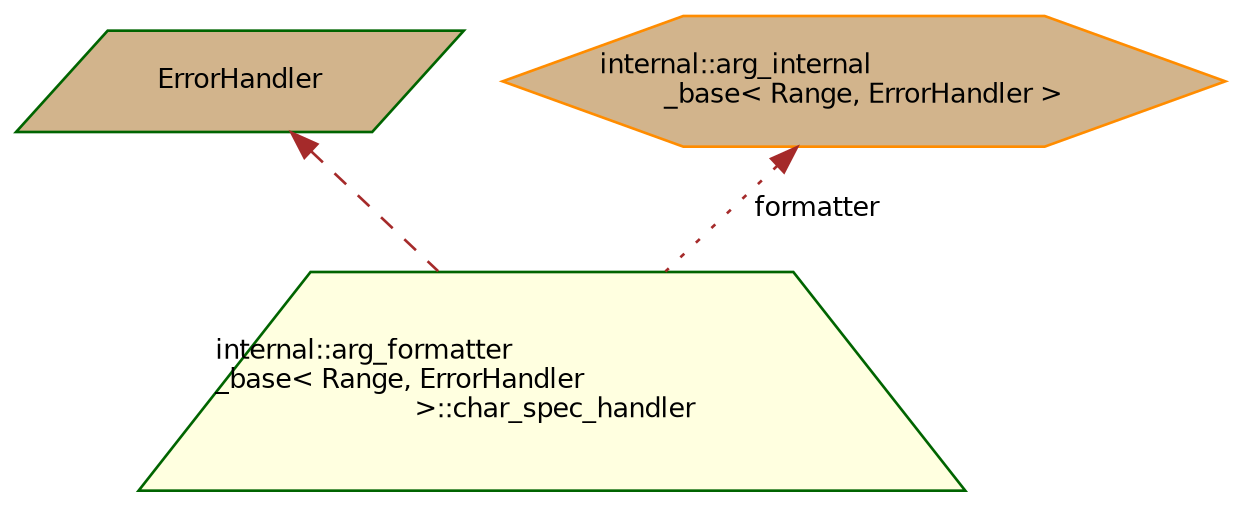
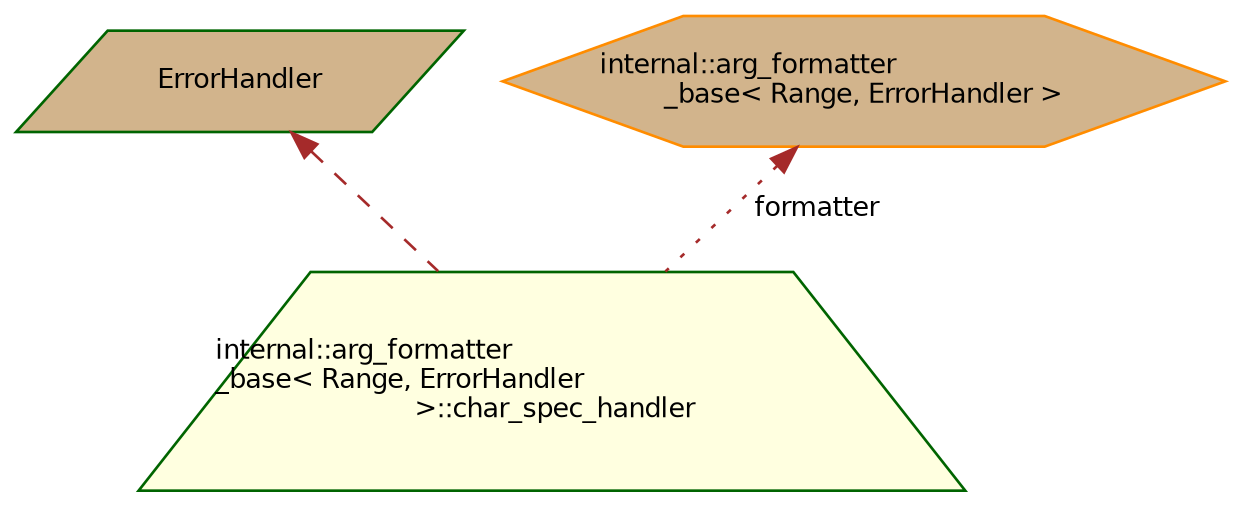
node "internal::arg_internal _base< Range, ErrorHandler >": label "internal::arg_internal _base< Range, ErrorHandler >" -> "internal::arg_formatter _base< Range, ErrorHandler >"
